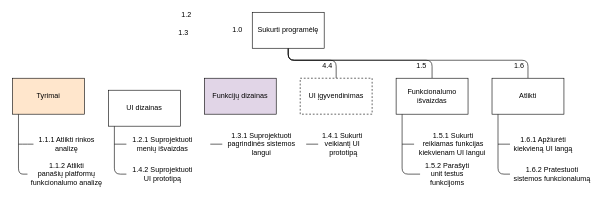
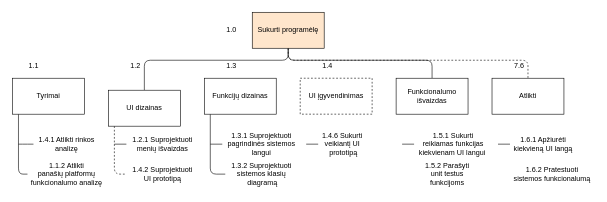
node "1.2": moved (186, 15) -> (135, 66)
node "1.0": moved (237, 30) -> (231, 30)
node "Sukurti programėlę": fillcolor #ffffff -> #ffe6cc
node "1.3": moved (183, 33) -> (231, 66)
edge "Sukurti programėlę" -- "UI dizainas": added
edge "Sukurti programėlę" -- "Atlikti": style solid -> dashed
node "1.1": added
node "4.4": label "4.4" -> "1.4"
node "1.5": removed
node "1.6": label "1.6" -> "7.6"
edge "Sukurti programėlę" -- "UI įgyvendinimas": removed
node "Tyrimai": fillcolor #ffe6cc -> #ffffff
node "Funkcijų dizainas": fillcolor #e1d5e7 -> #ffffff
node "1.1.1 Atlikti rinkos analizę": label "1.1.1 Atlikti rinkos analizę" -> "1.4.1 Atlikti rinkos analizę"
node "1.4.1 Sukurti veikiantį UI prototipą": label "1.4.1 Sukurti veikiantį UI prototipą" -> "1.4.6 Sukurti veikiantį UI prototipą"
edge "Atlikti" -- "1.6.2 Pratestuoti sistemos funkcionalumą": removed
edge "Funkcijų dizainas" -- "1.3.2 Suprojektuoti sistemos klasių diagramą": added
edge "Funkcionalumo išvaizdas" -- "1.5.2 Parašyti unit testus funkcijoms": removed
edge "UI dizainas" -- "1.4.2 Suprojektuoti UI prototipą": style solid -> dashed
node "1.3.2 Suprojektuoti sistemos klasių diagramą": added
